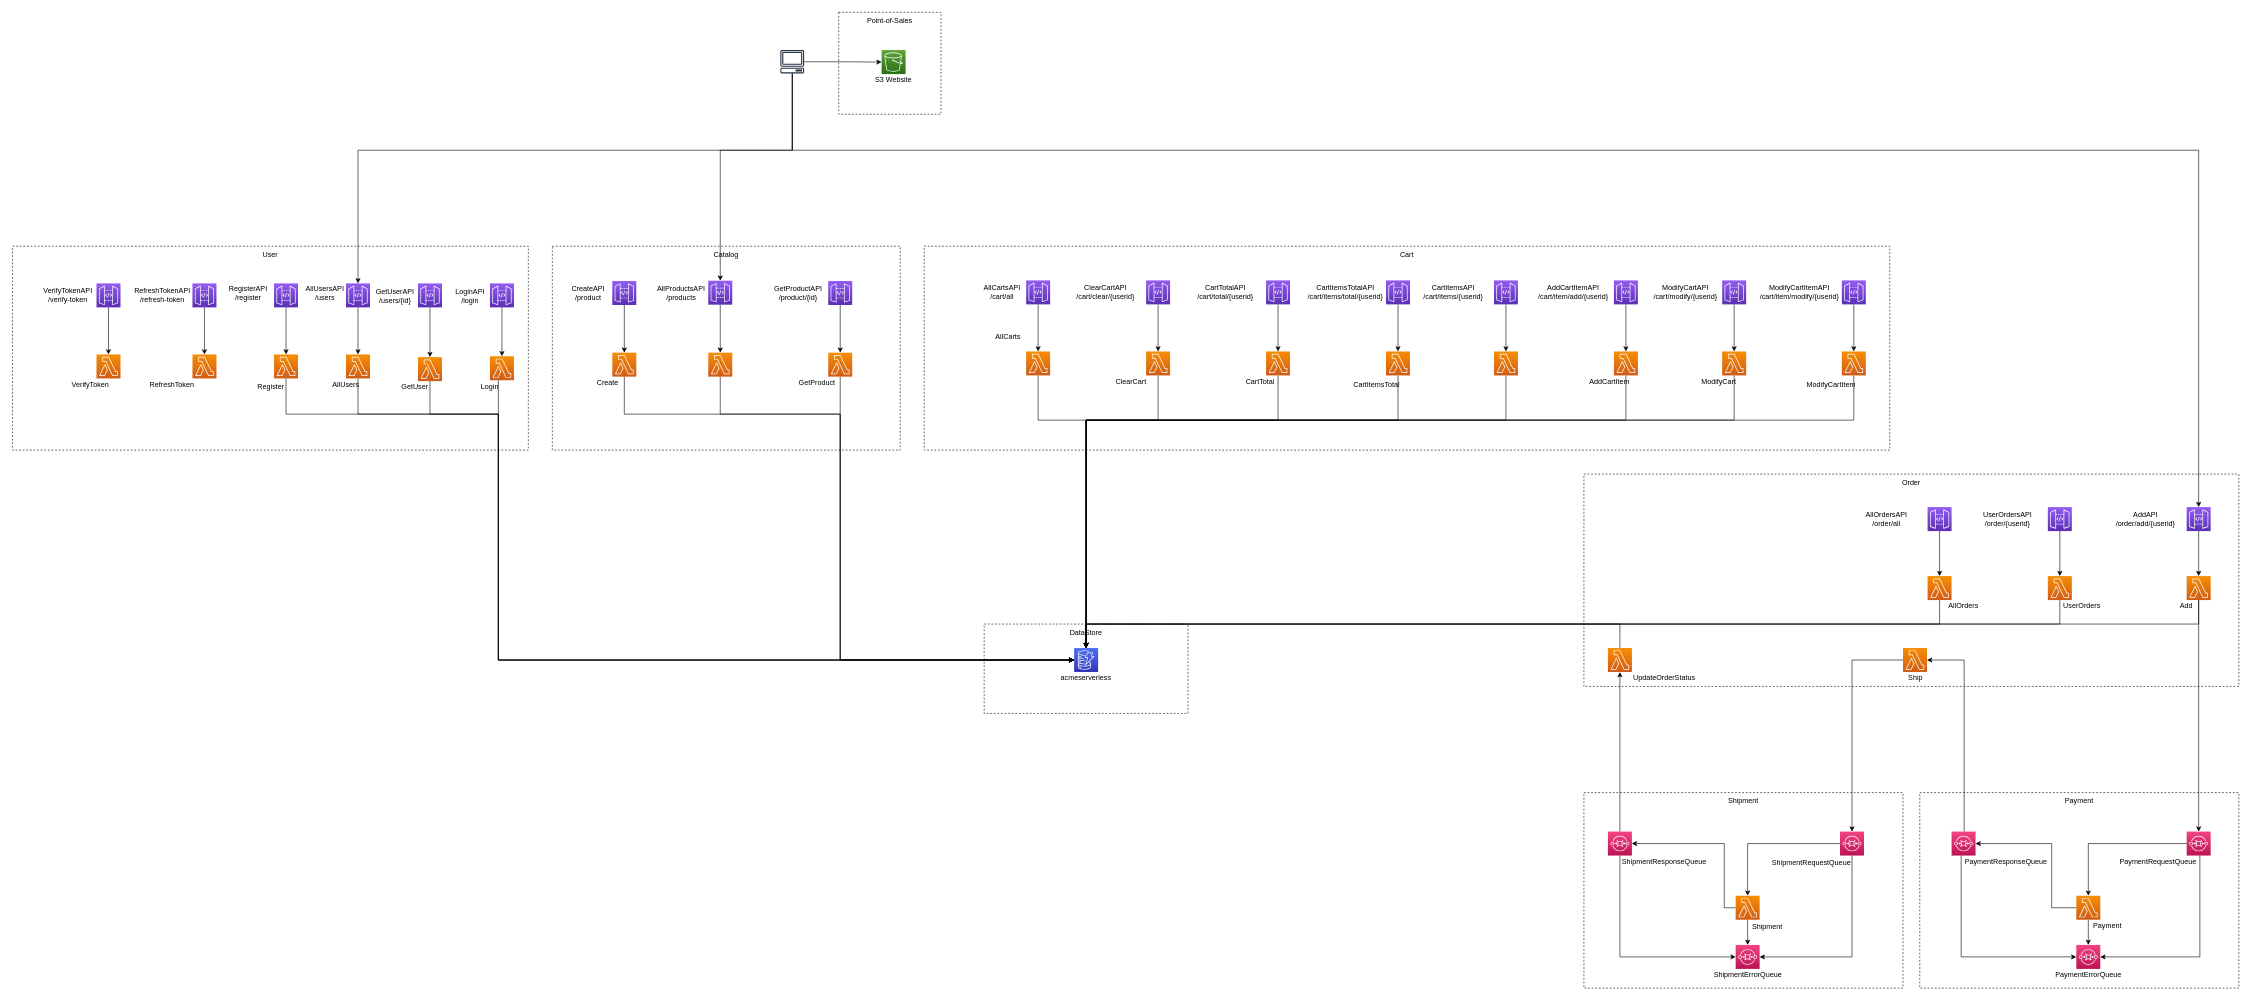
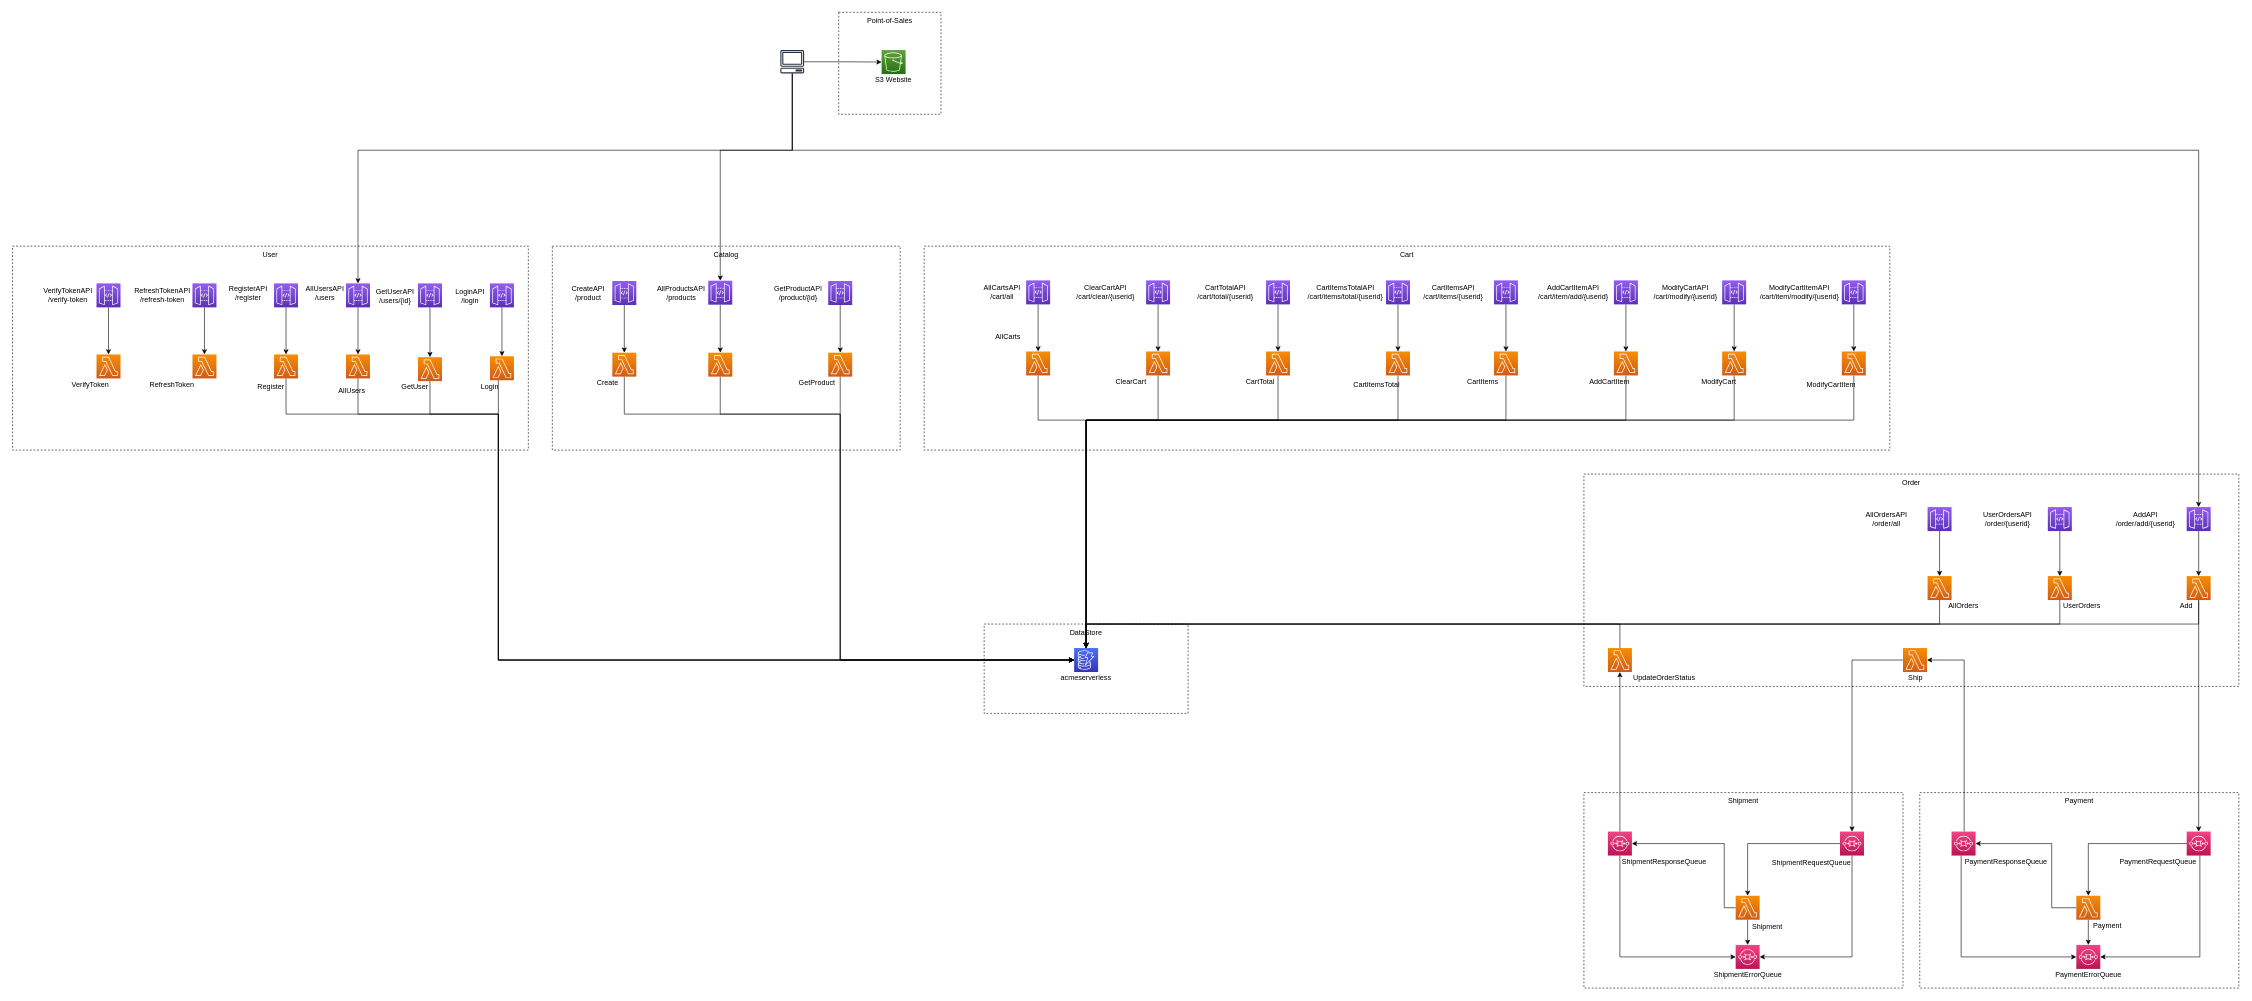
node "CartItems": added
node "AllUsers": moved (346, 385) -> (352, 391)
